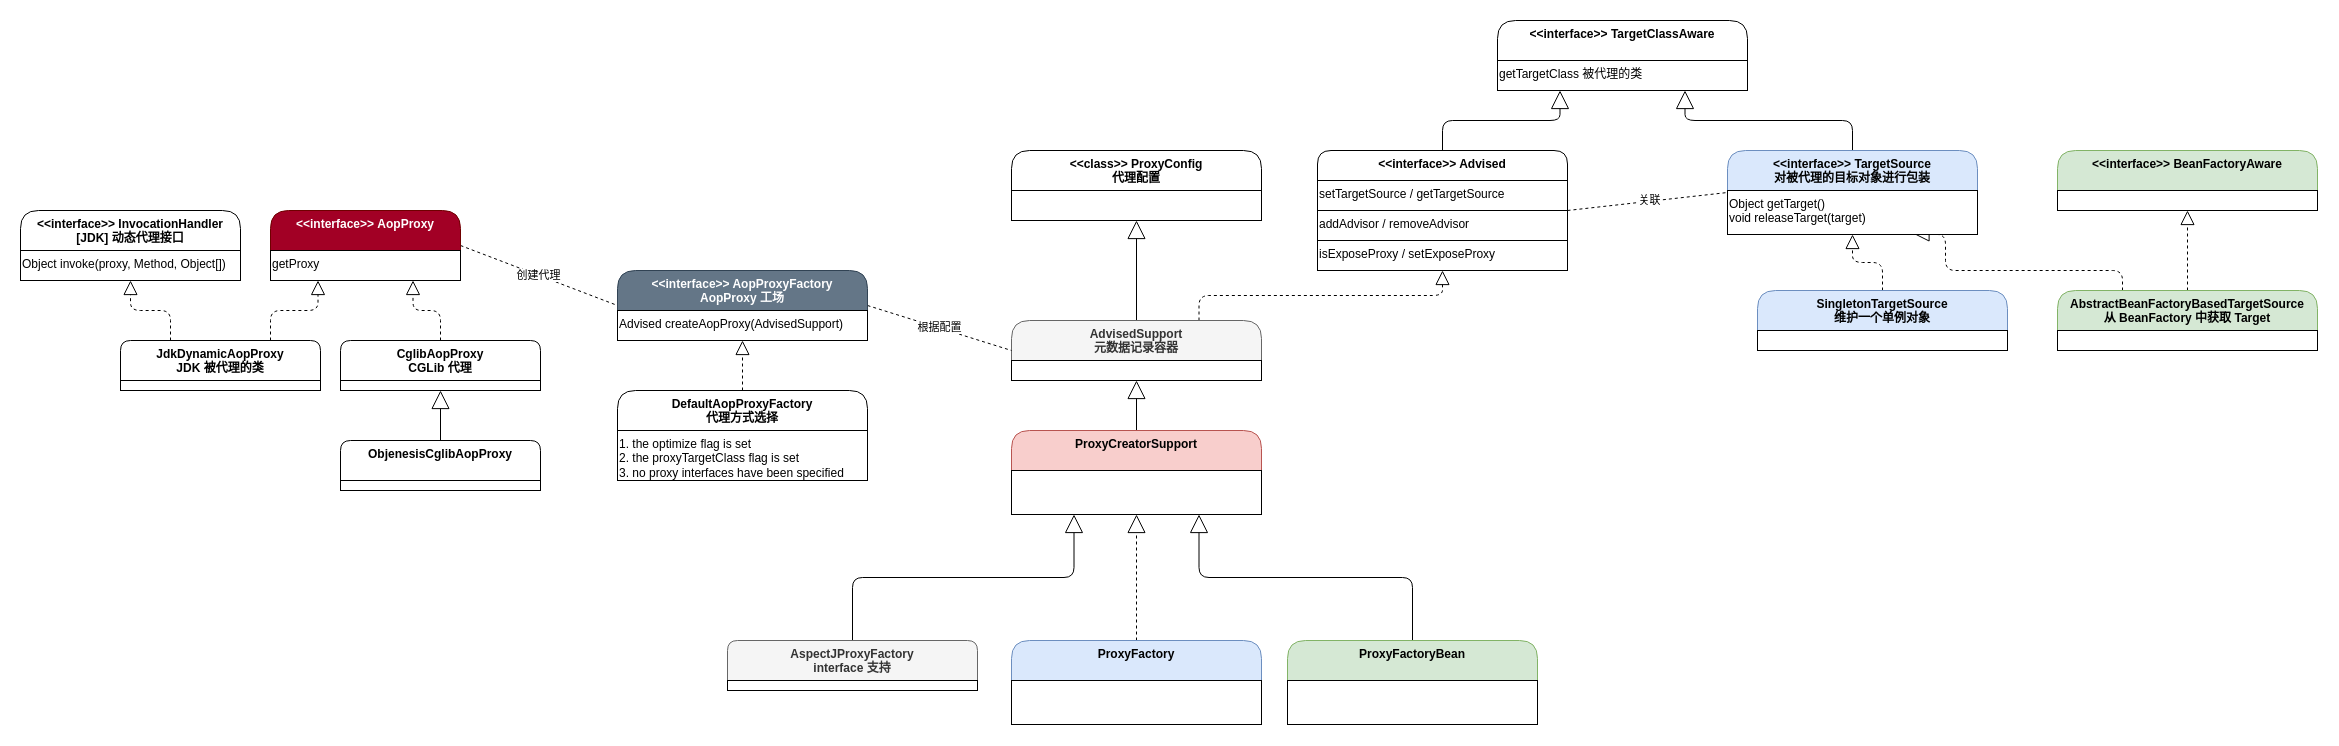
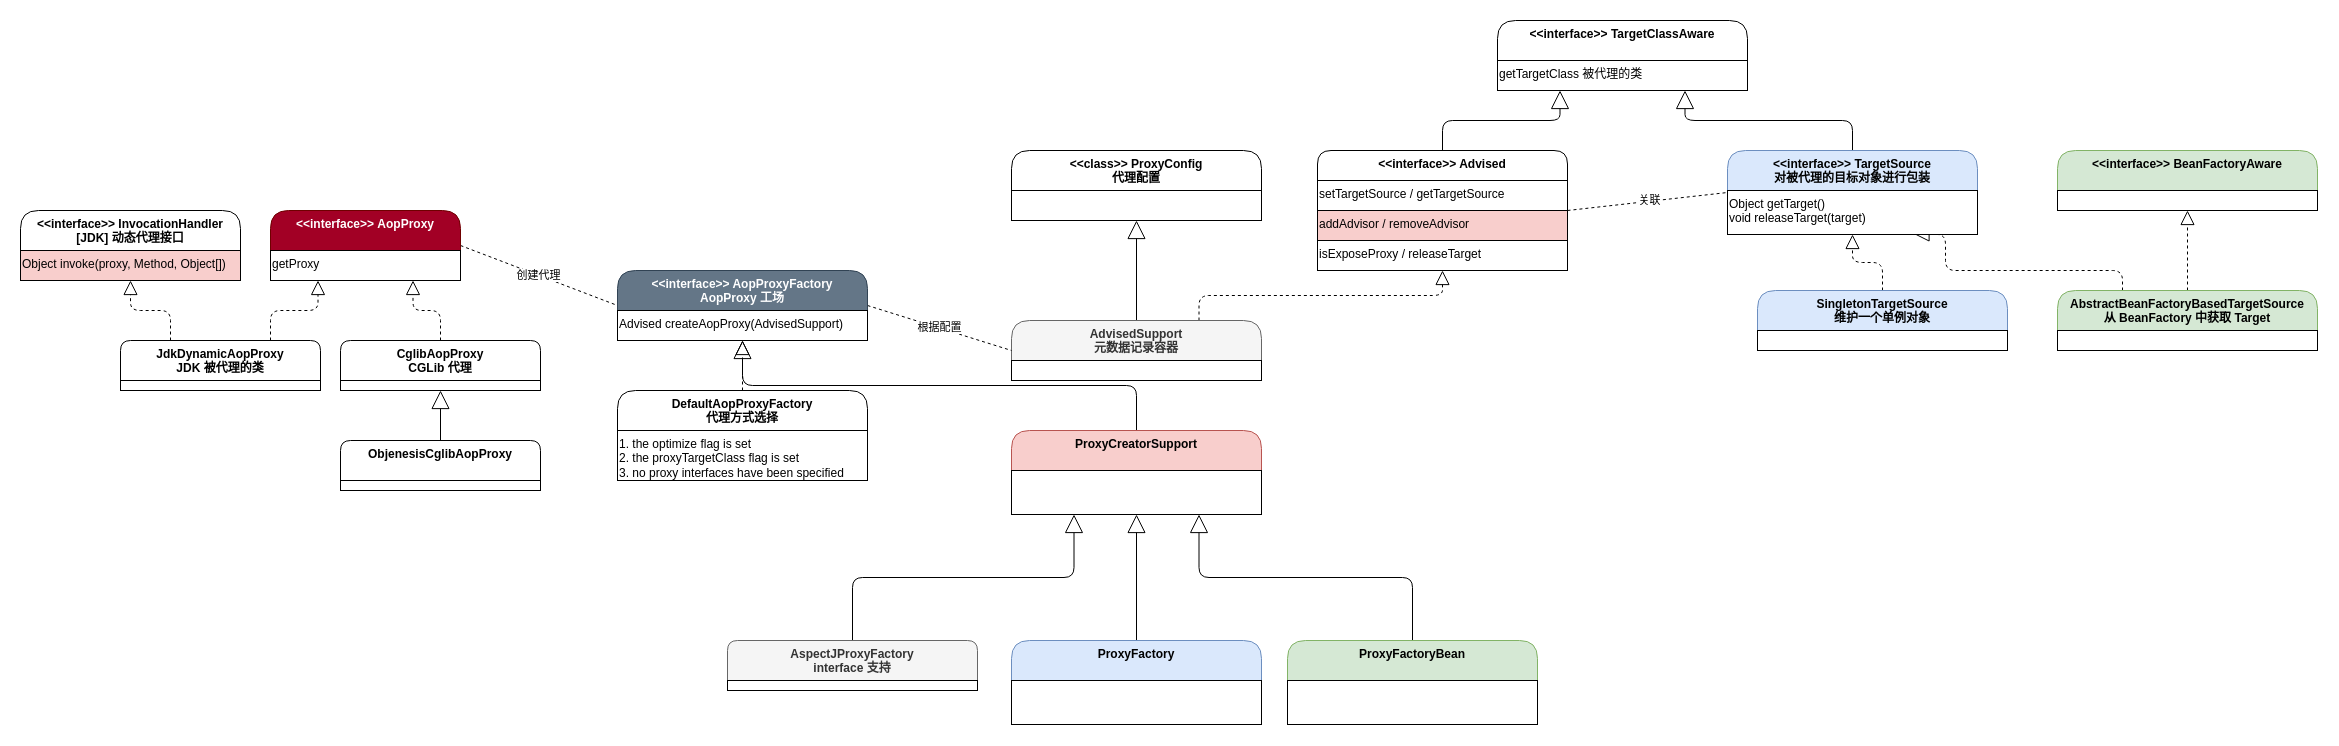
node "addAdvisor / removeAdvisor": fillcolor #ffffff -> #f8cecc
node "isExposeProxy / setExposeProxy": label "isExposeProxy / setExposeProxy" -> "isExposeProxy / releaseTarget"
node "Object invoke(proxy, Method, Object[])": fillcolor #ffffff -> #f8cecc
edge "ProxyCreatorSupport" -> "AdvisedSupport 元数据记录容器": now "ProxyCreatorSupport" -> "Advised createAopProxy(AdvisedSupport)"
edge "ProxyFactory" -> "ProxyCreatorSupport": style dashed -> solid
